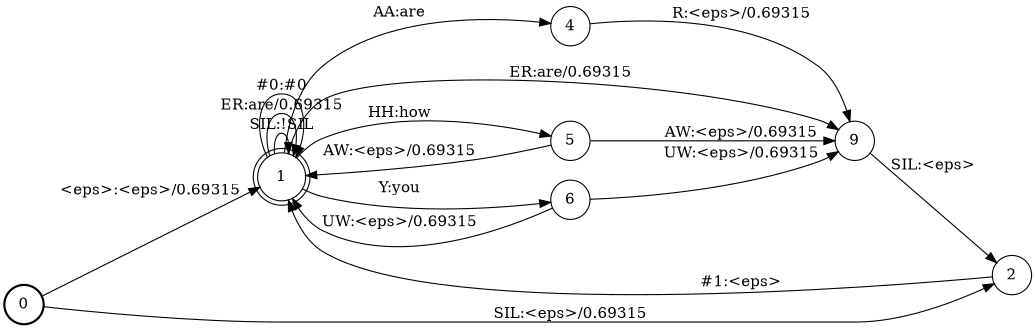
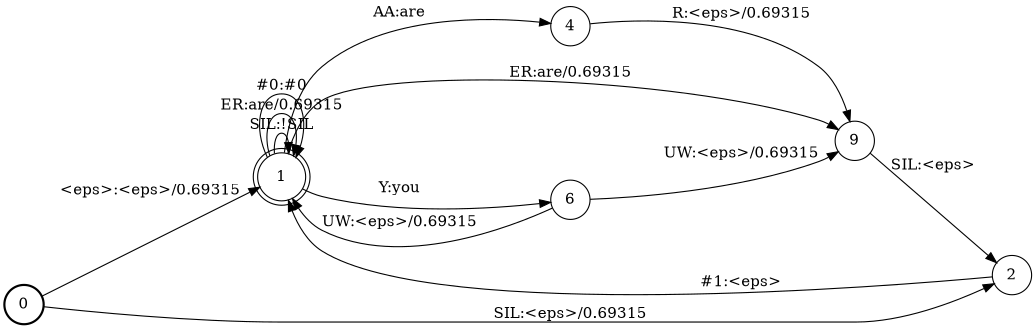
node "5": removed
